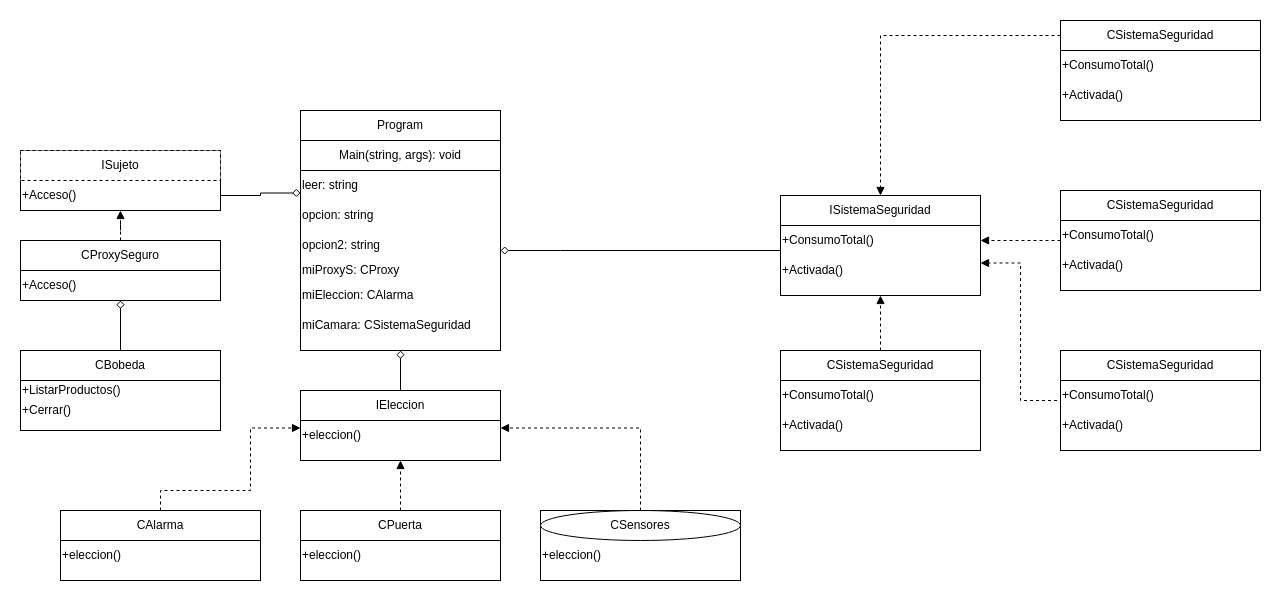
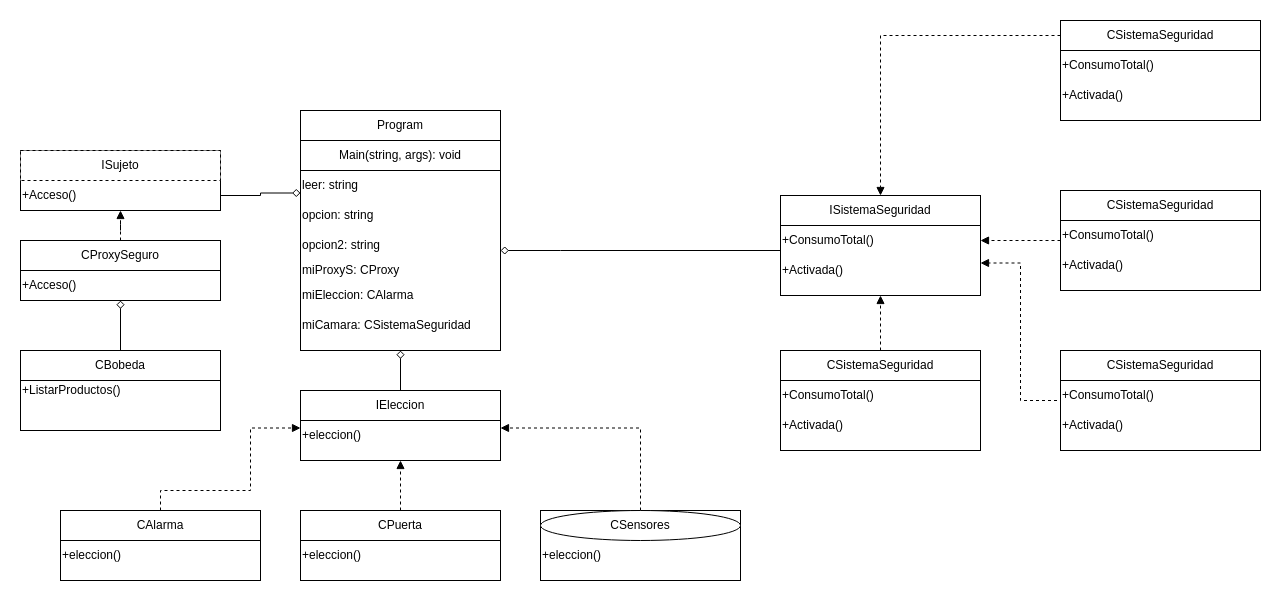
node "+Cerrar()": removed
